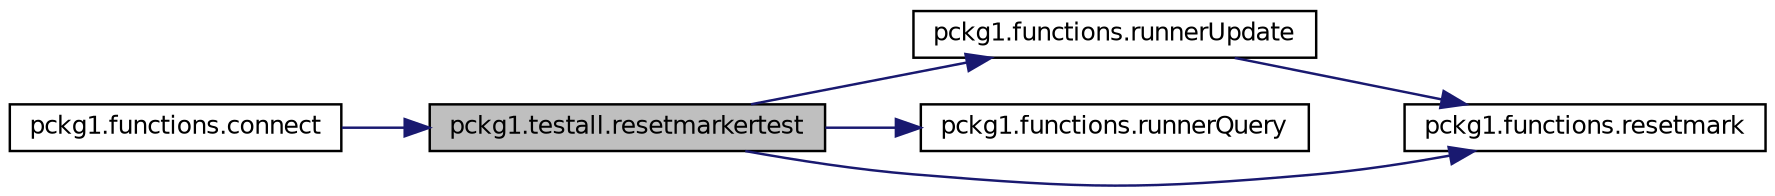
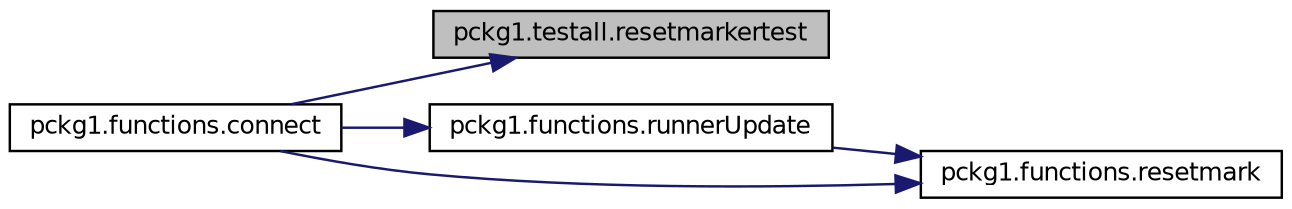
edge "pckg1.testall.resetmarkertest" -> "pckg1.functions.runnerUpdate": now "pckg1.functions.connect" -> "pckg1.functions.runnerUpdate"
node "pckg1.functions.runnerQuery": removed
edge "pckg1.testall.resetmarkertest" -> "pckg1.functions.resetmark": now "pckg1.functions.connect" -> "pckg1.functions.resetmark"
